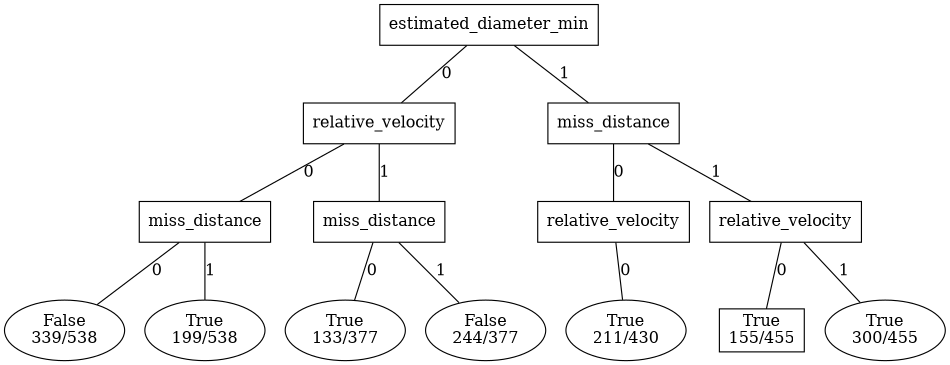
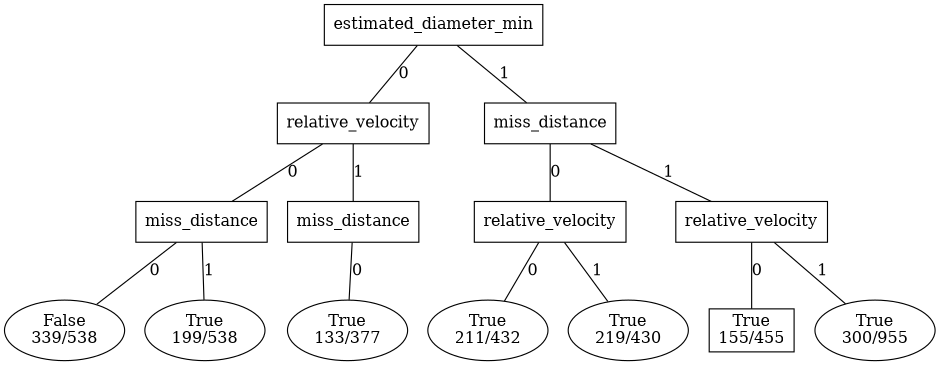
node "False 244/377": removed
node "True 211/430": label "True 211/430" -> "True 211/432"
node "True 219/430": added
node "True 300/455": label "True 300/455" -> "True 300/955"
